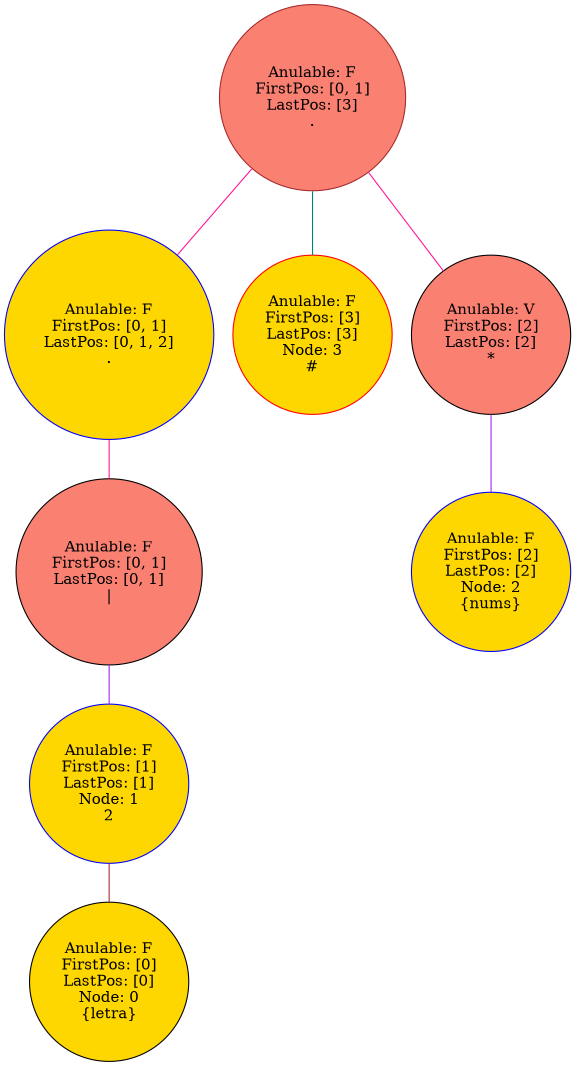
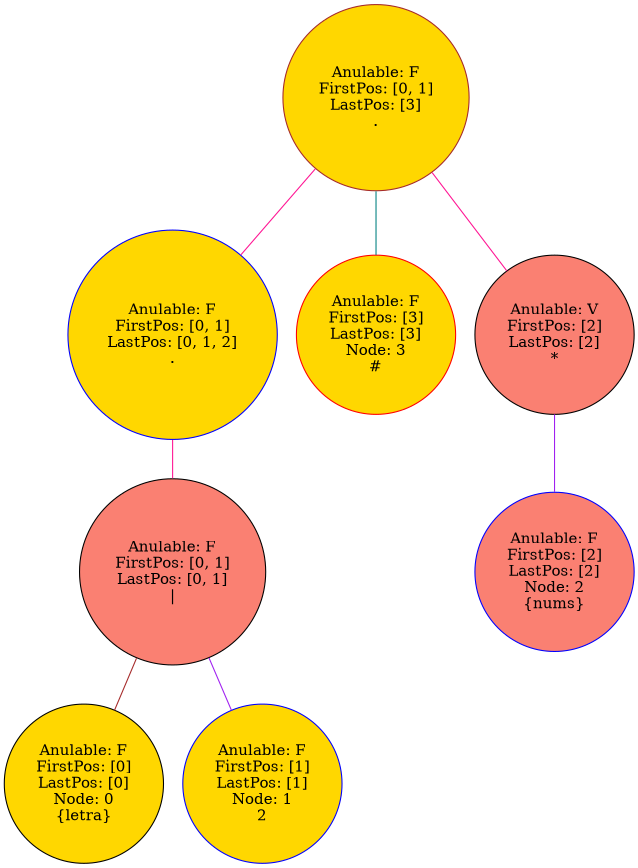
node "Anulable: F FirstPos: [0, 1] LastPos: [3] .": fillcolor salmon -> gold
node "Anulable: F FirstPos: [2] LastPos: [2] Node: 2 {nums}": fillcolor gold -> salmon
edge "Anulable: F FirstPos: [1] LastPos: [1] Node: 1 2" -- "Anulable: F FirstPos: [0] LastPos: [0] Node: 0 {letra}": now "Anulable: F FirstPos: [0, 1] LastPos: [0, 1] |" -- "Anulable: F FirstPos: [0] LastPos: [0] Node: 0 {letra}"
